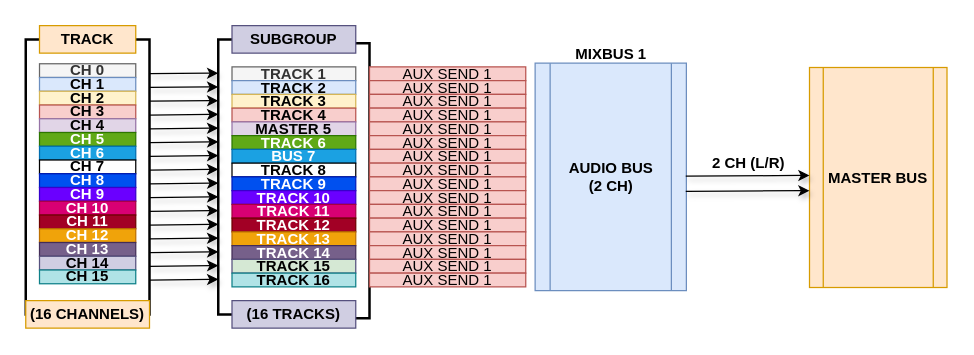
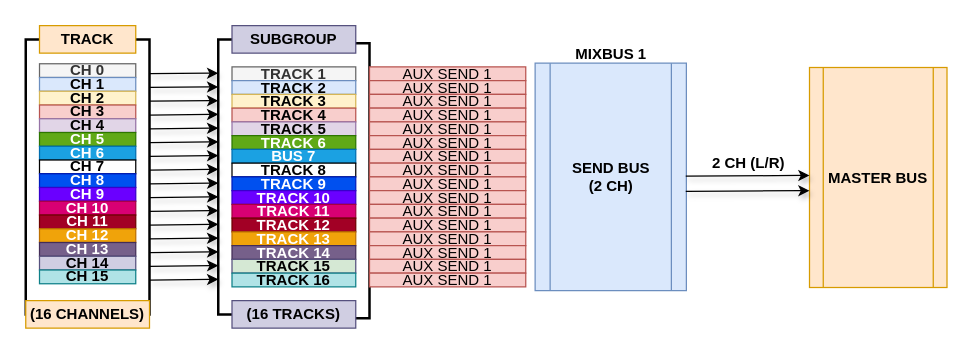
node "MASTER 5": label "MASTER 5" -> "TRACK 5"
node "AUDIO BUS (2 CH)": label "AUDIO BUS (2 CH)" -> "SEND BUS (2 CH)"
